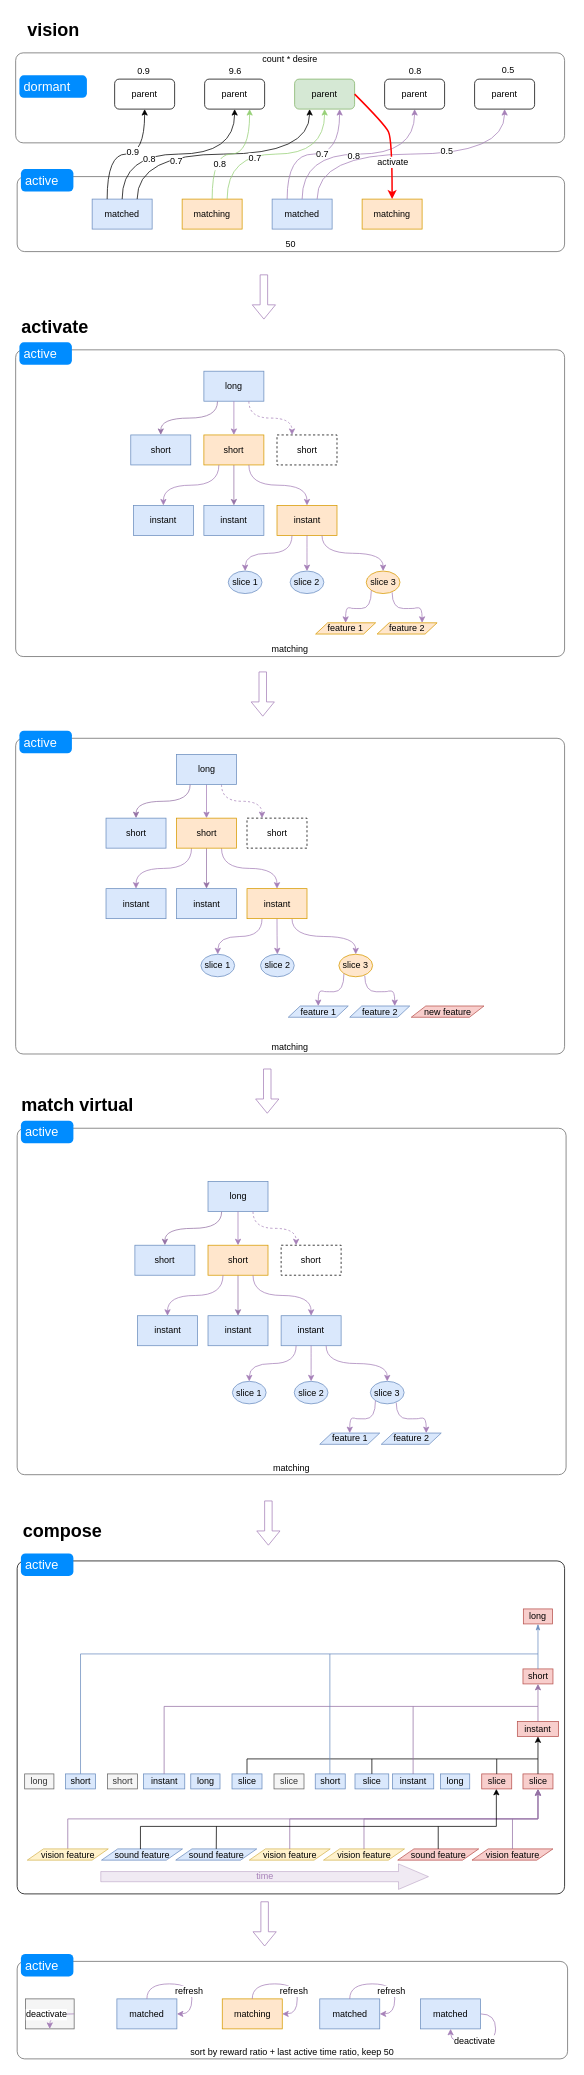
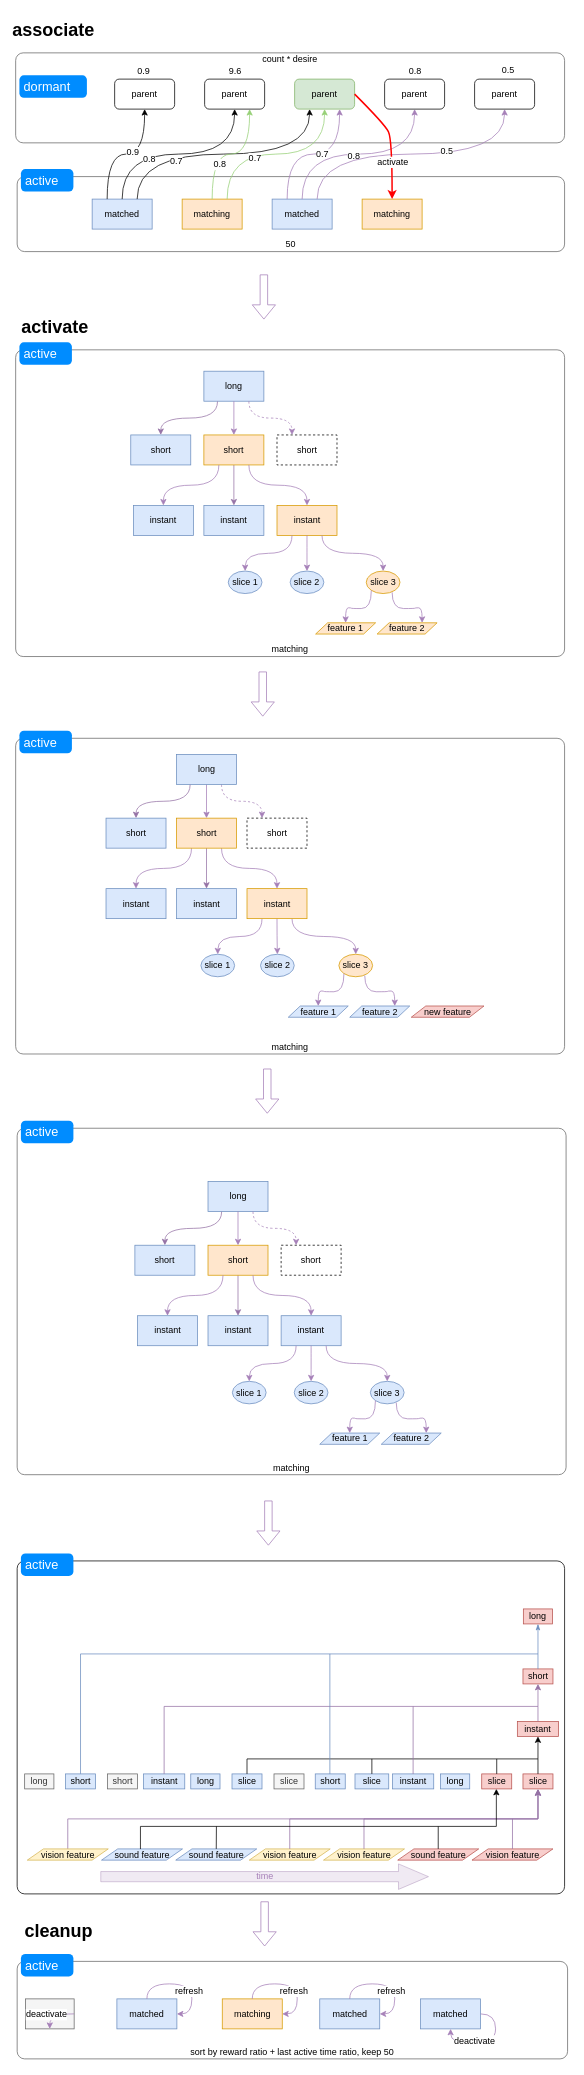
node "vision": label "vision" -> "associate"
node "match virtual": removed
node "compose": removed
node "cleanup": added
